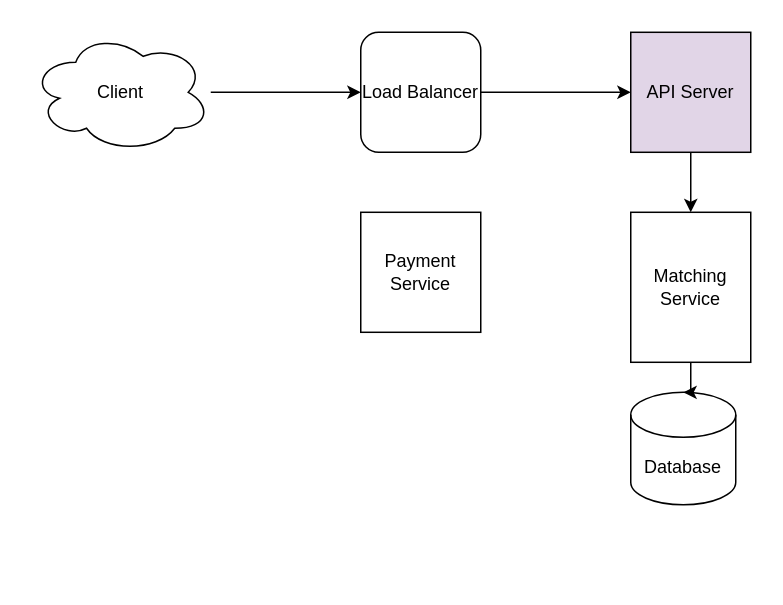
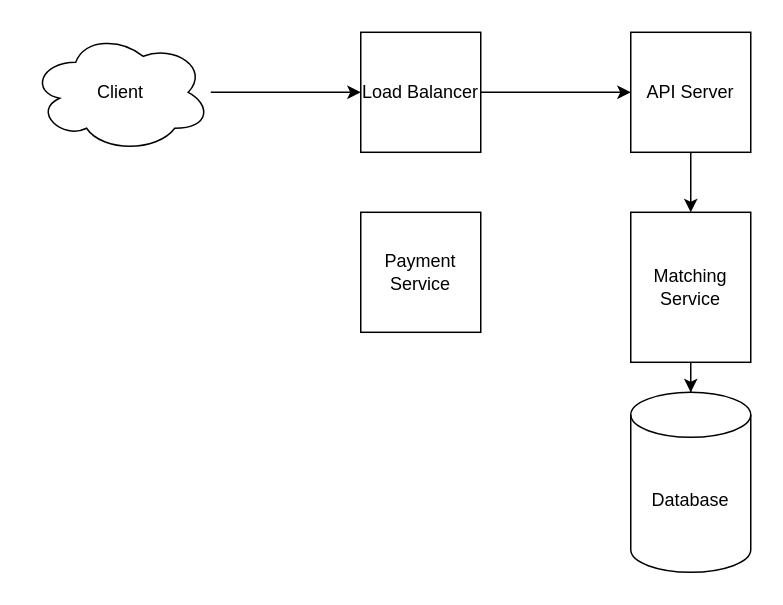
node "Load Balancer": shape rounded rectangle -> rectangle
node "API Server": fillcolor #e1d5e7 -> #ffffff
node "Database": size 105x113 -> 120x180
